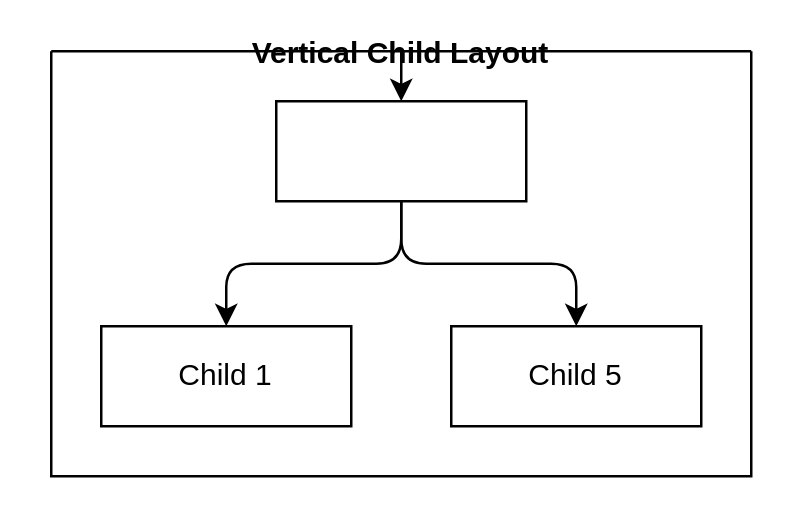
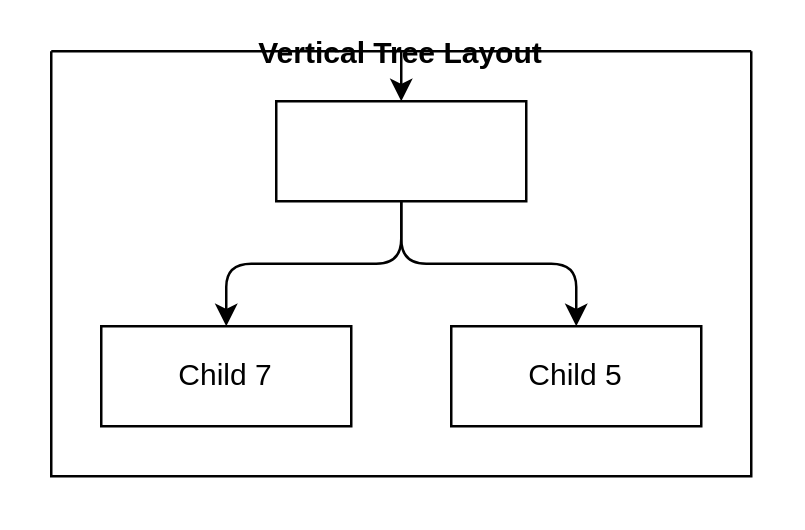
node "Vertical Child Layout": label "Vertical Child Layout" -> "Vertical Tree Layout"
node "Child 1": label "Child 1" -> "Child 7"
